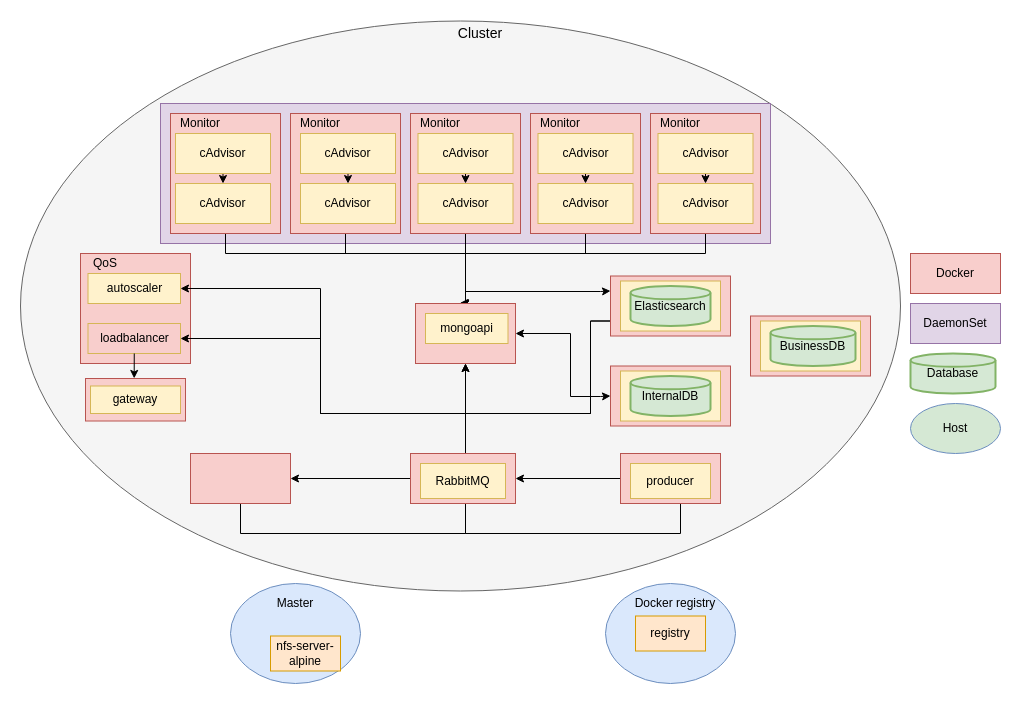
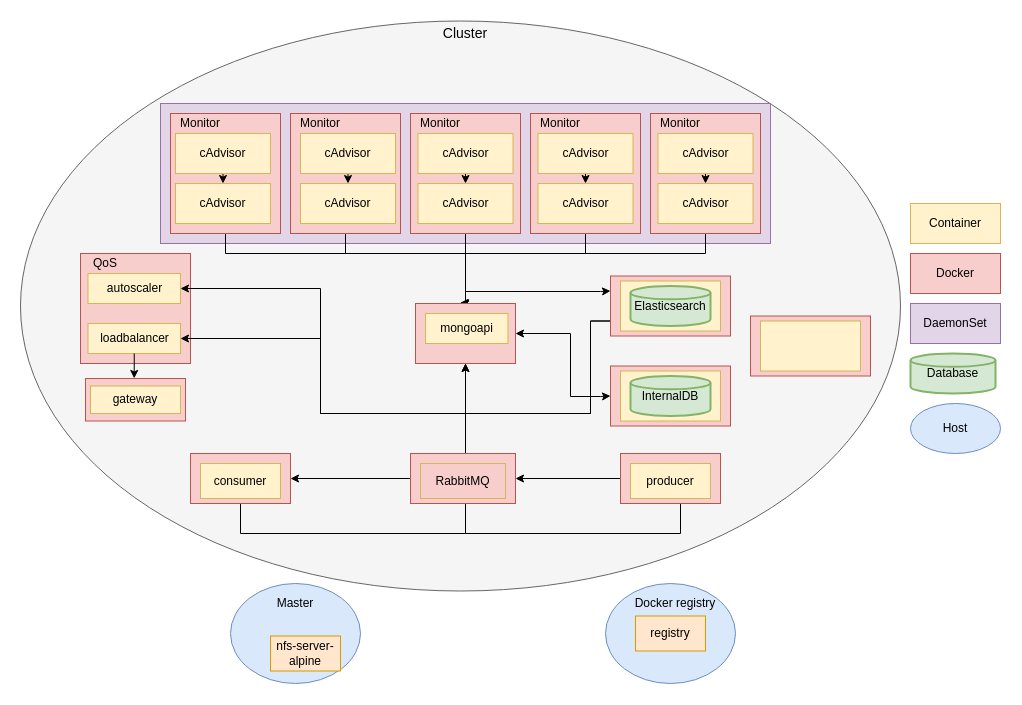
node "Cluster": moved (481, 34) -> (466, 34)
node "Container": added
node "loadbalancer": fillcolor #f8cecc -> #fff2cc
node "BusinessDB": removed
node "Host": fillcolor #d5e8d4 -> #dae8fc
node "consumer": added
node "RabbitMQ": fillcolor #fff2cc -> #f8cecc
